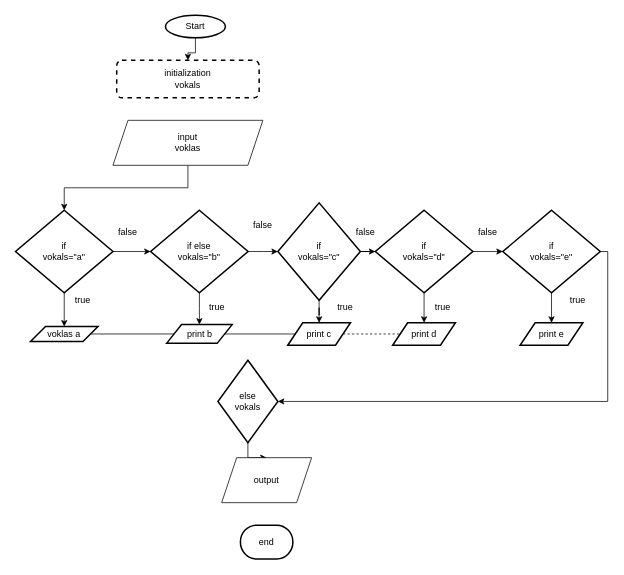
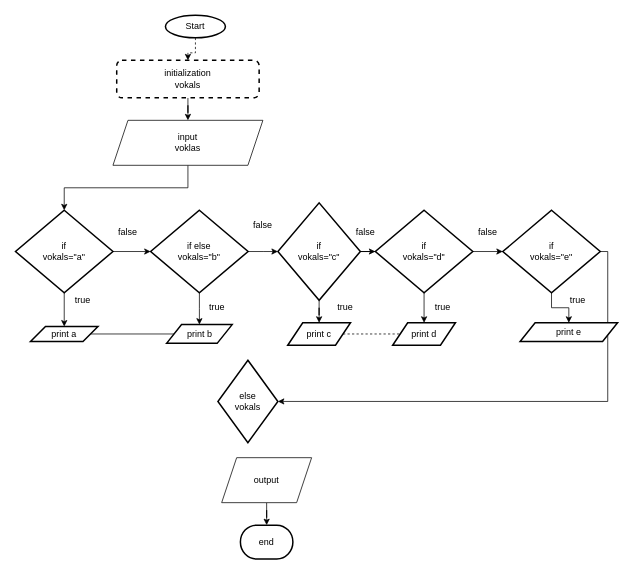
edge "Start" -> "initialization vokals": style solid -> dashed
edge "initialization vokals" -> "input voklas": added
node "voklas a": label "voklas a" -> "print a"
edge "print b" -- "print c": removed
node "print e": size 63x23 -> 98x19
edge "else vokals" -> "output": removed
edge "output" -> "end": added
